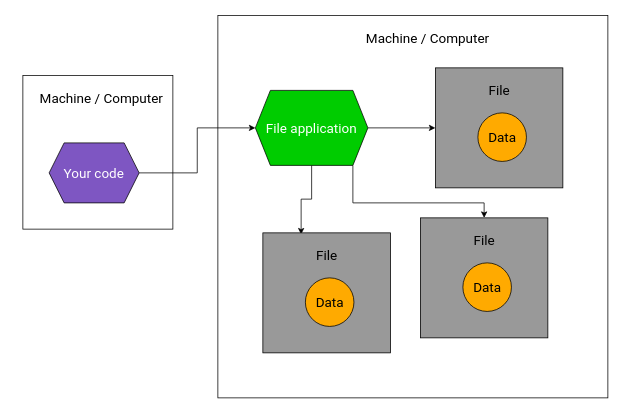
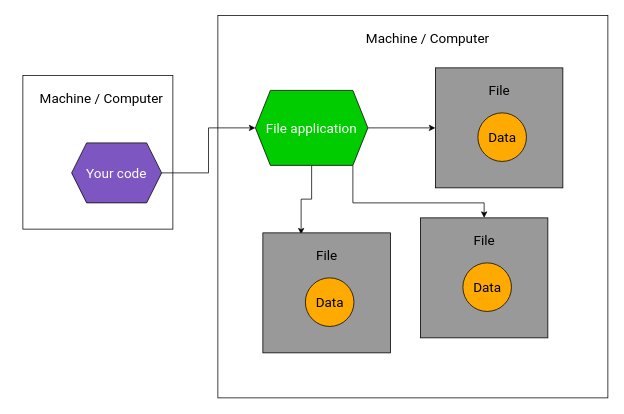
node "Your code": moved (94, 173) -> (117, 173)
